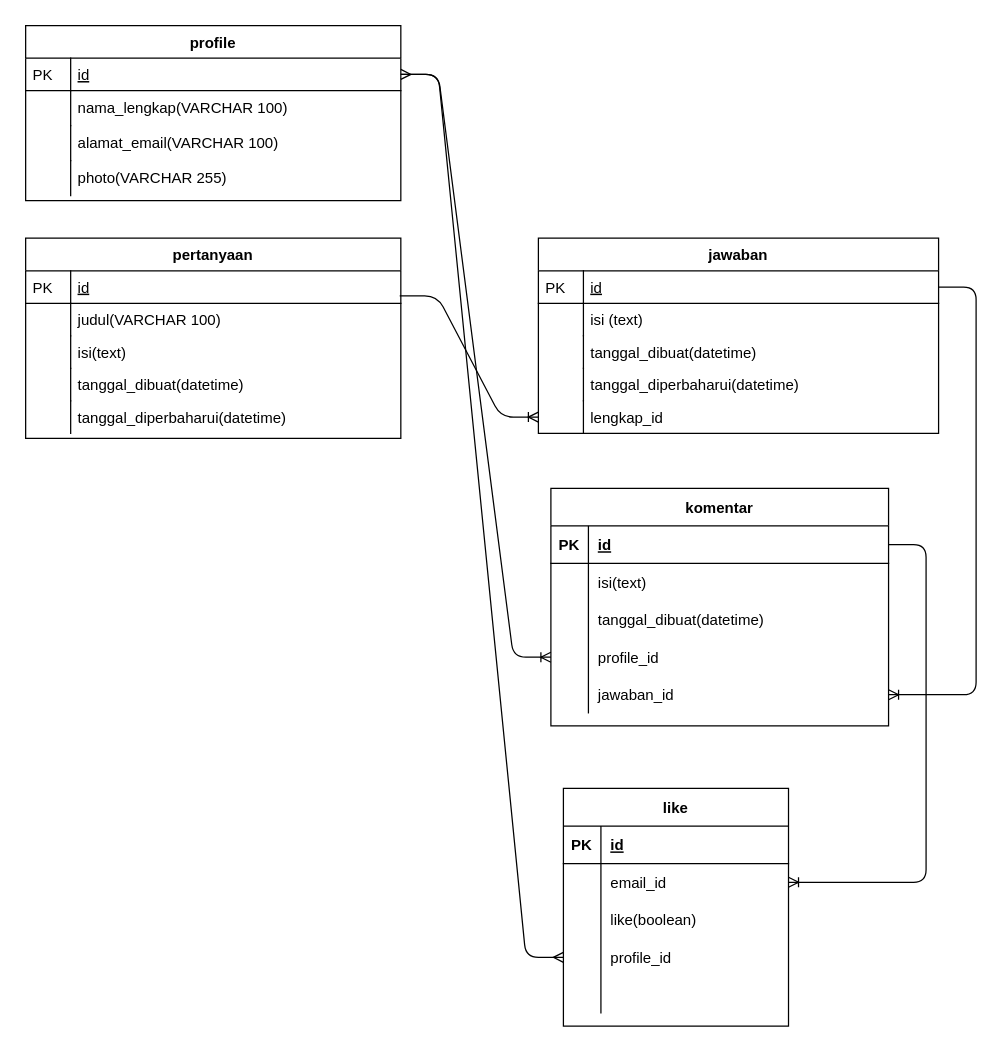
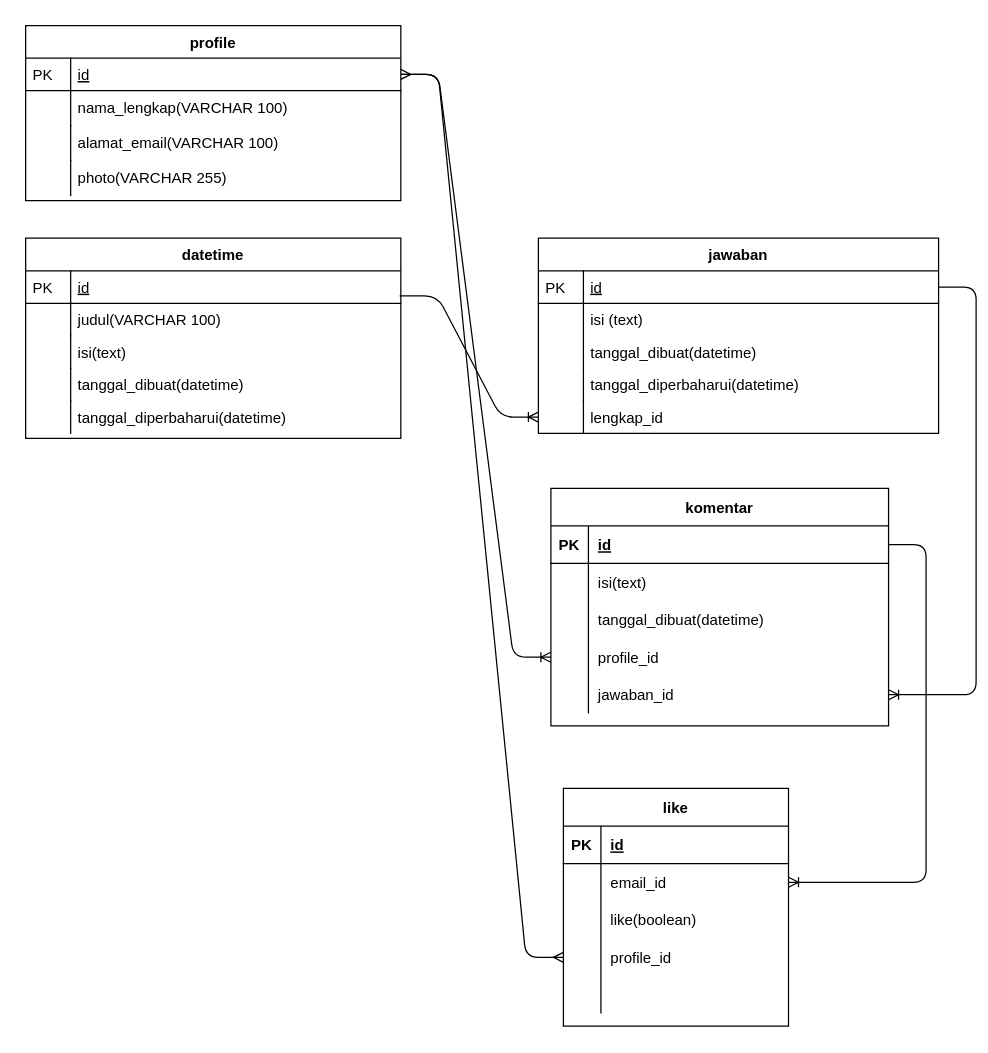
node "pertanyaan": label "pertanyaan" -> "datetime"
